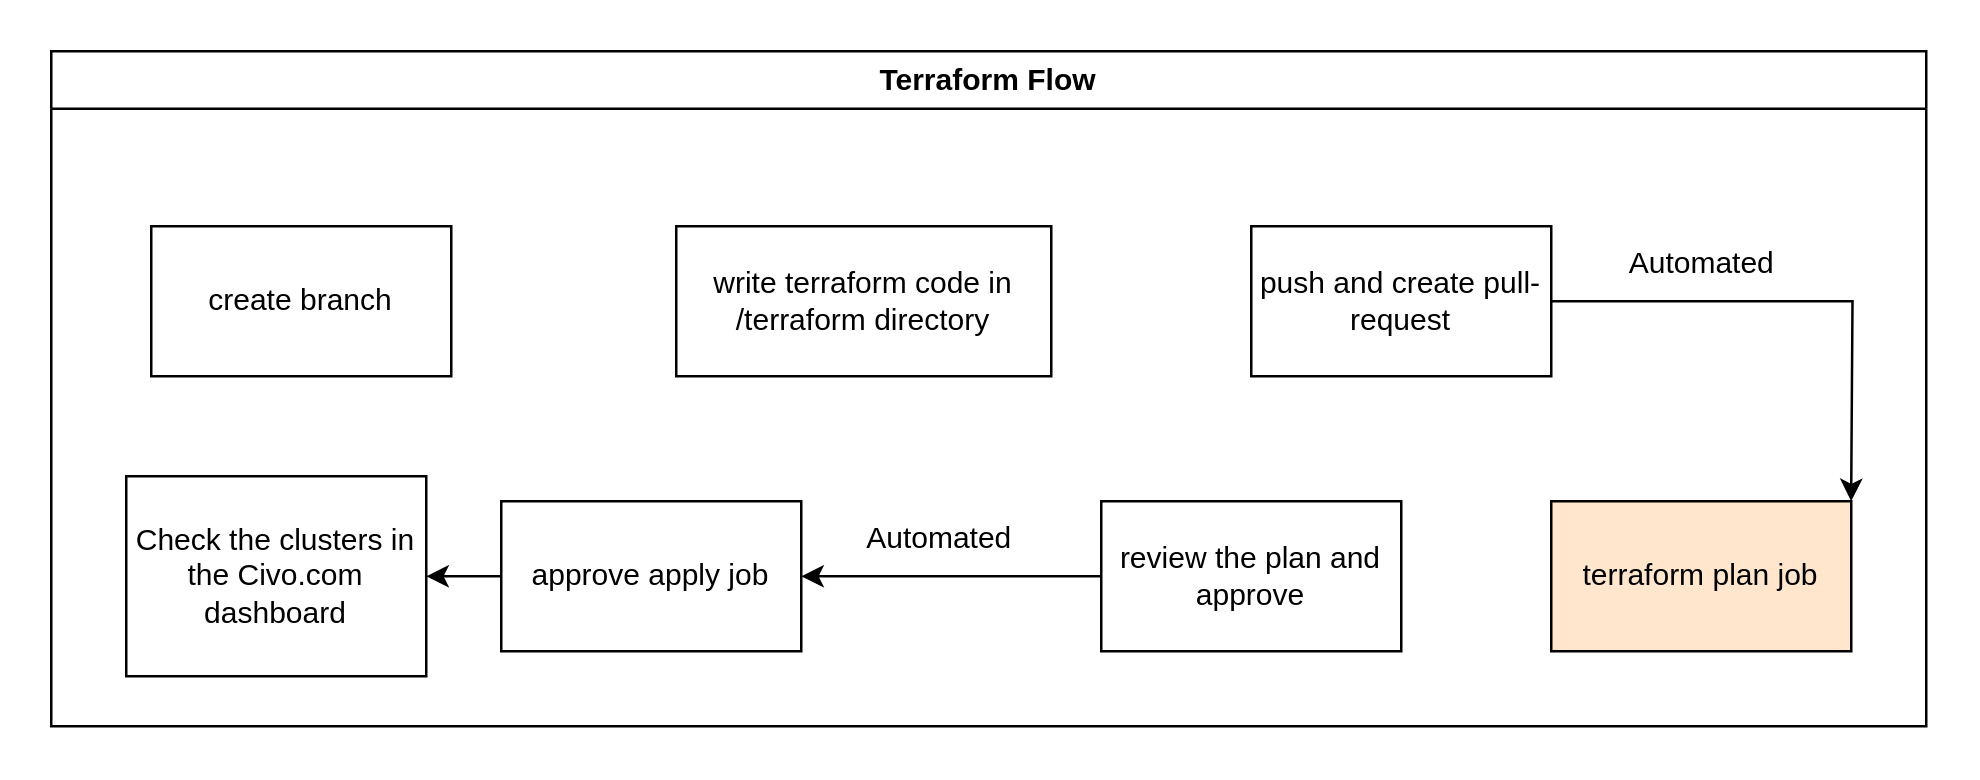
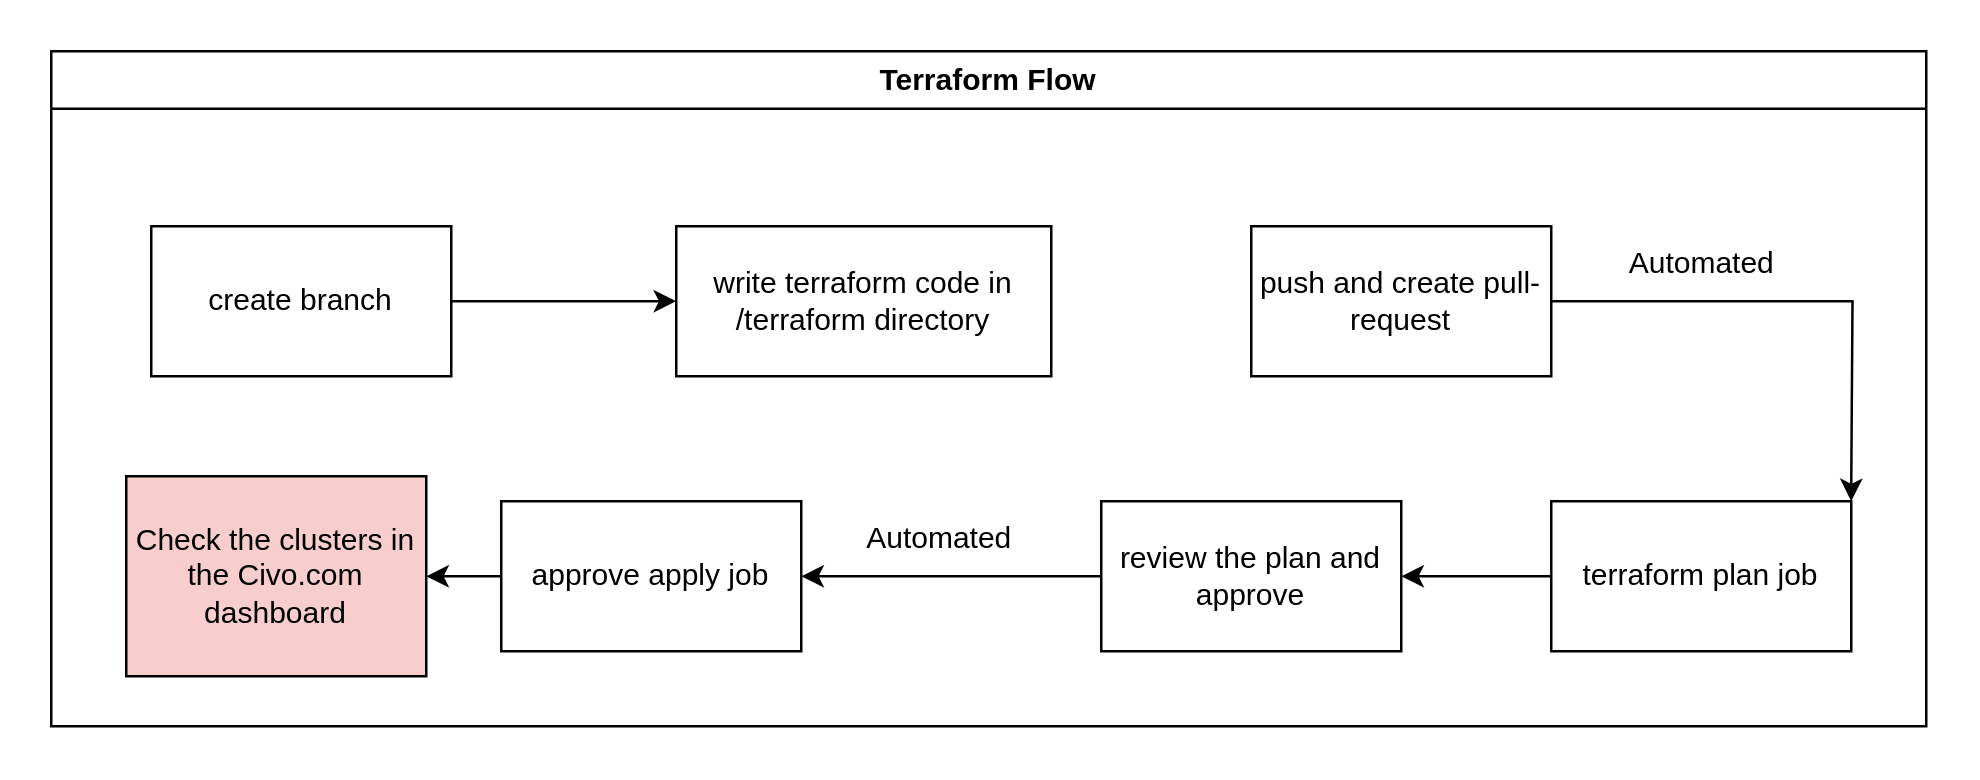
edge "create branch" -> "write terraform code in /terraform directory": added
node "Check the clusters in the Civo.com dashboard": fillcolor #ffffff -> #f8cecc
edge "terraform plan job" -> "review the plan and approve": added
node "terraform plan job": fillcolor #ffe6cc -> #ffffff
